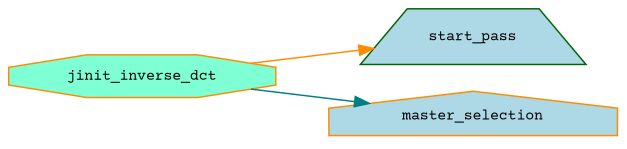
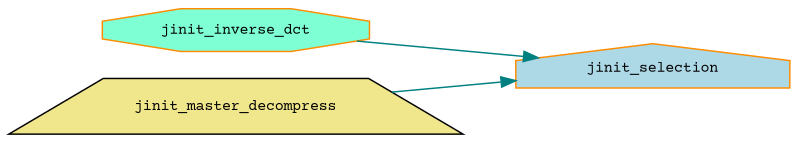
node "start_pass": removed
node "jinit_master_decompress": added
node "master_selection": label "master_selection" -> "jinit_selection"
